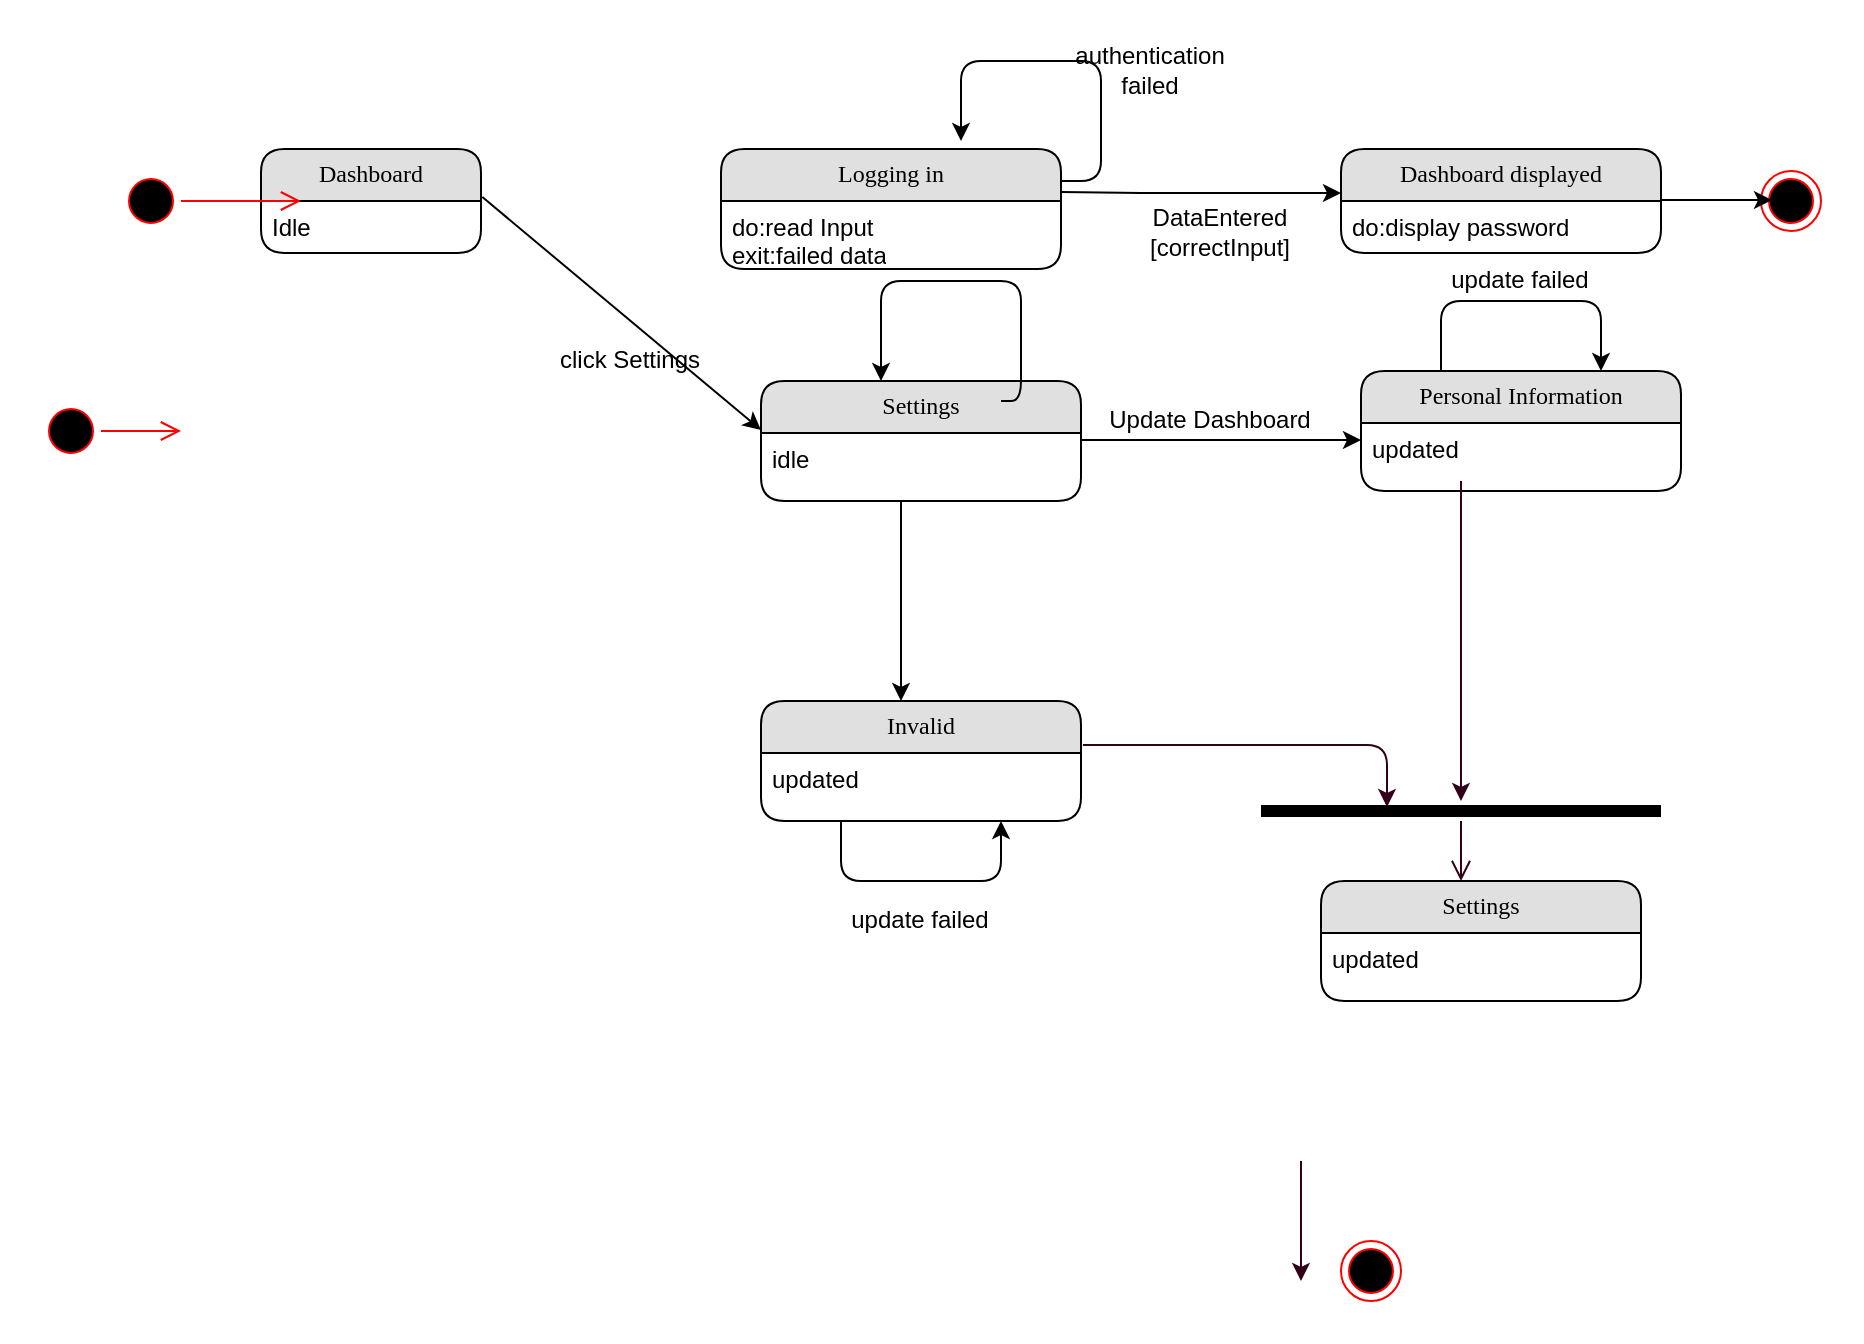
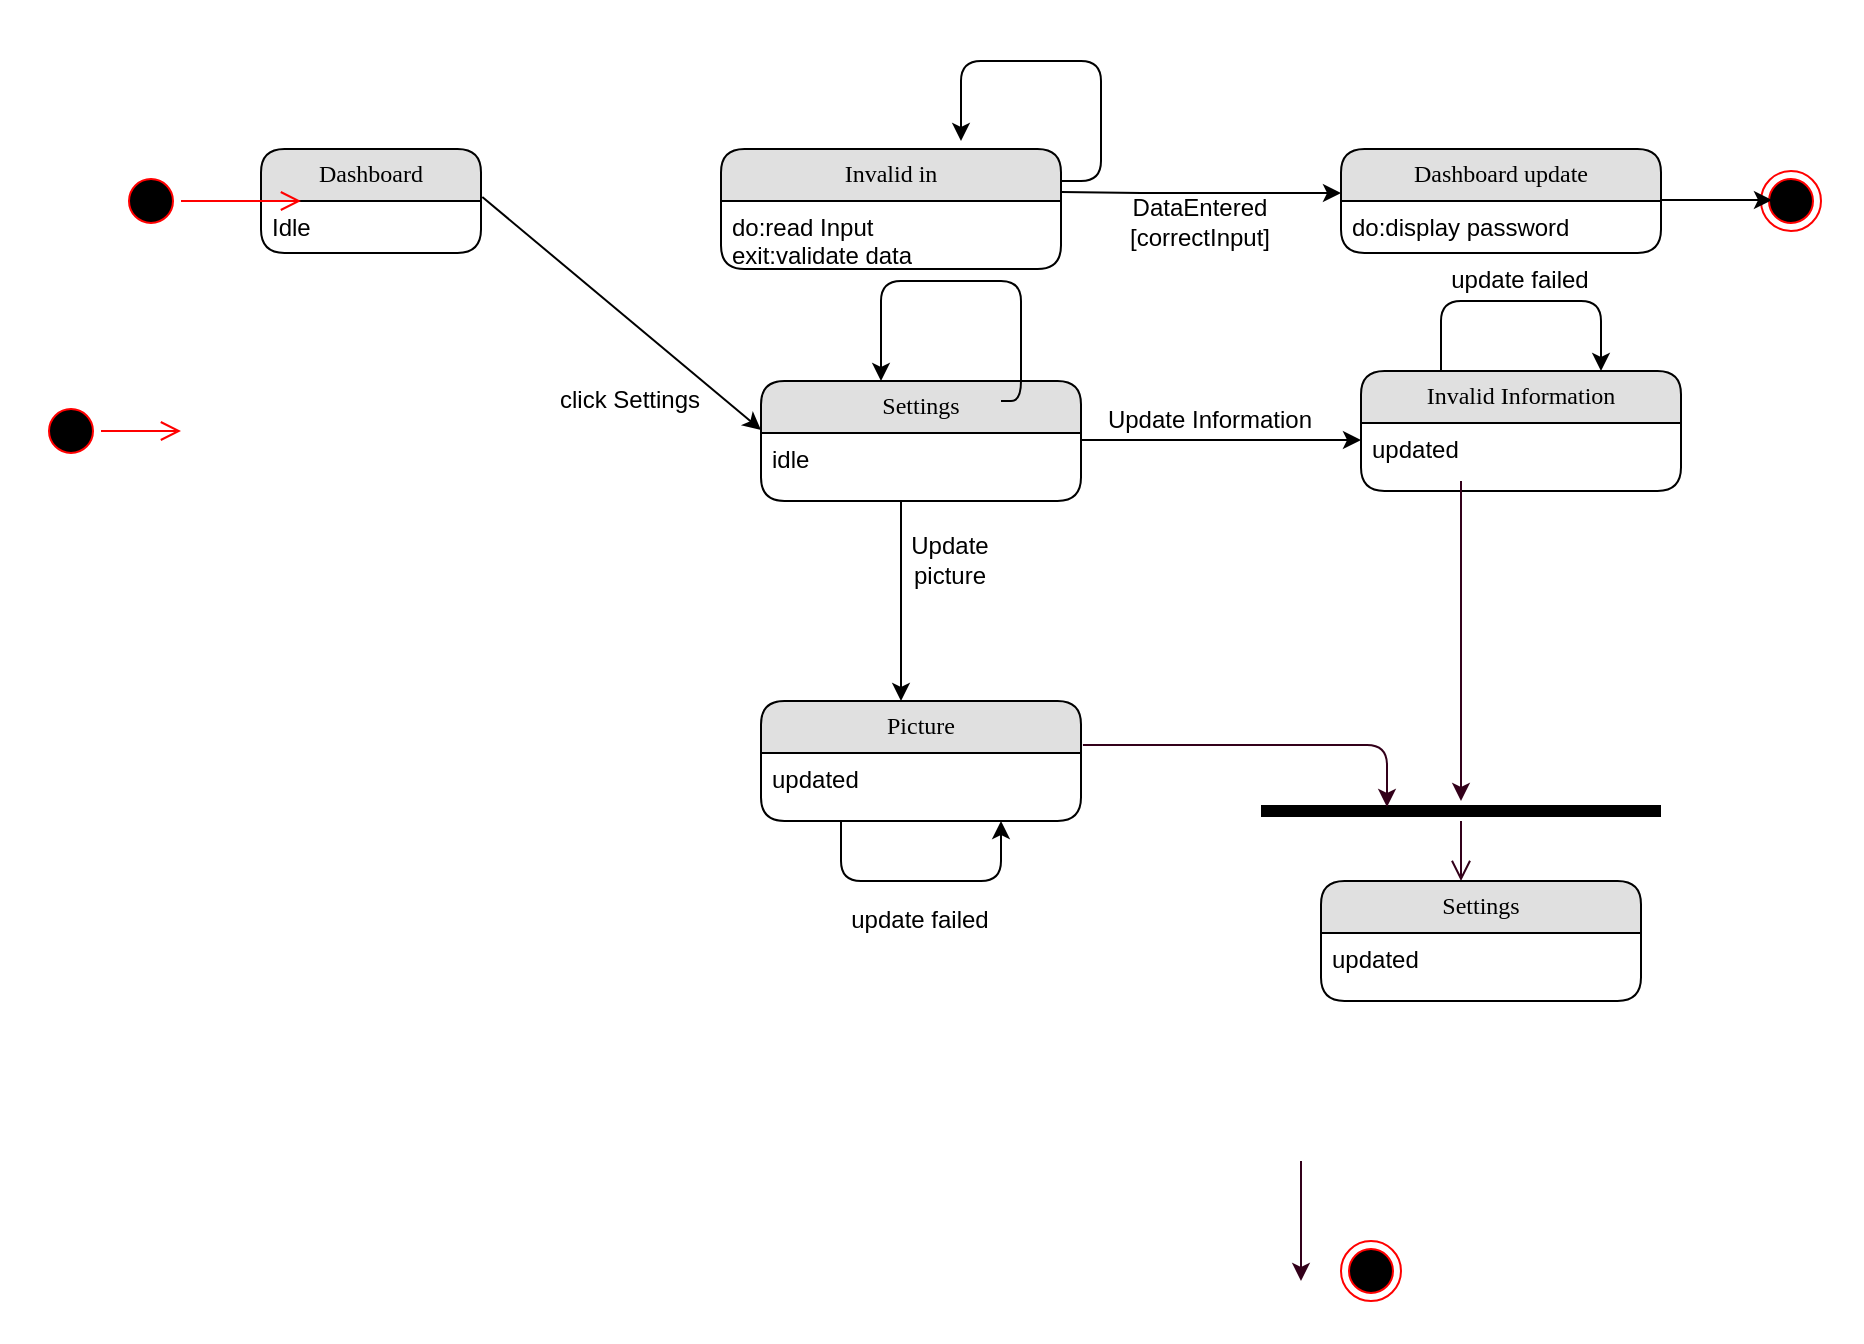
node "authentication failed": removed
node "Logging in": label "Logging in" -> "Invalid in"
node "Dashboard displayed": label "Dashboard displayed" -> "Dashboard update"
node "DataEntered [correctInput]": moved (1221, 233) -> (1201, 223)
node "do:read Input exit:failed data": label "do:read Input exit:failed data" -> "do:read Input exit:validate data"
node "click Settings": moved (631, 361) -> (631, 401)
node "Personal Information": label "Personal Information" -> "Invalid Information"
node "Update Dashboard": label "Update Dashboard" -> "Update Information"
node "Update picture": added
node "Invalid": label "Invalid" -> "Picture"
